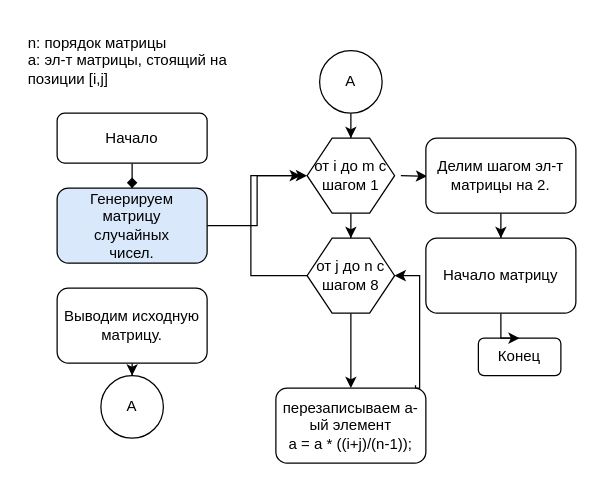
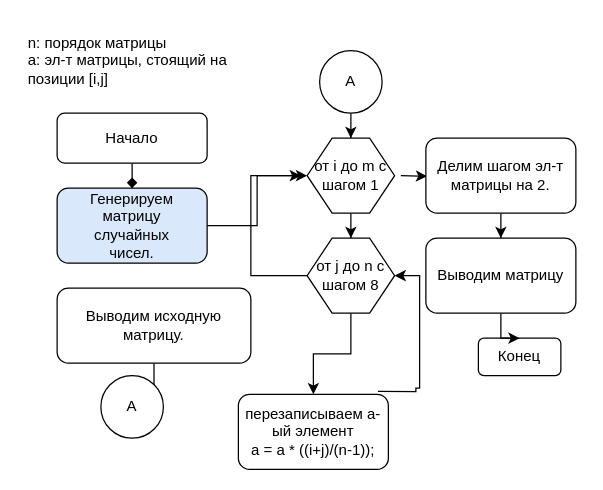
node "Начало матрицу": label "Начало матрицу" -> "Выводим матрицу"
node "Выводим исходную матрицу.": size 150x75 -> 194x75
node "перезаписываем a-ый элемент a = a * ((i+j)/(n-1));": moved (351, 426) -> (313, 432)
